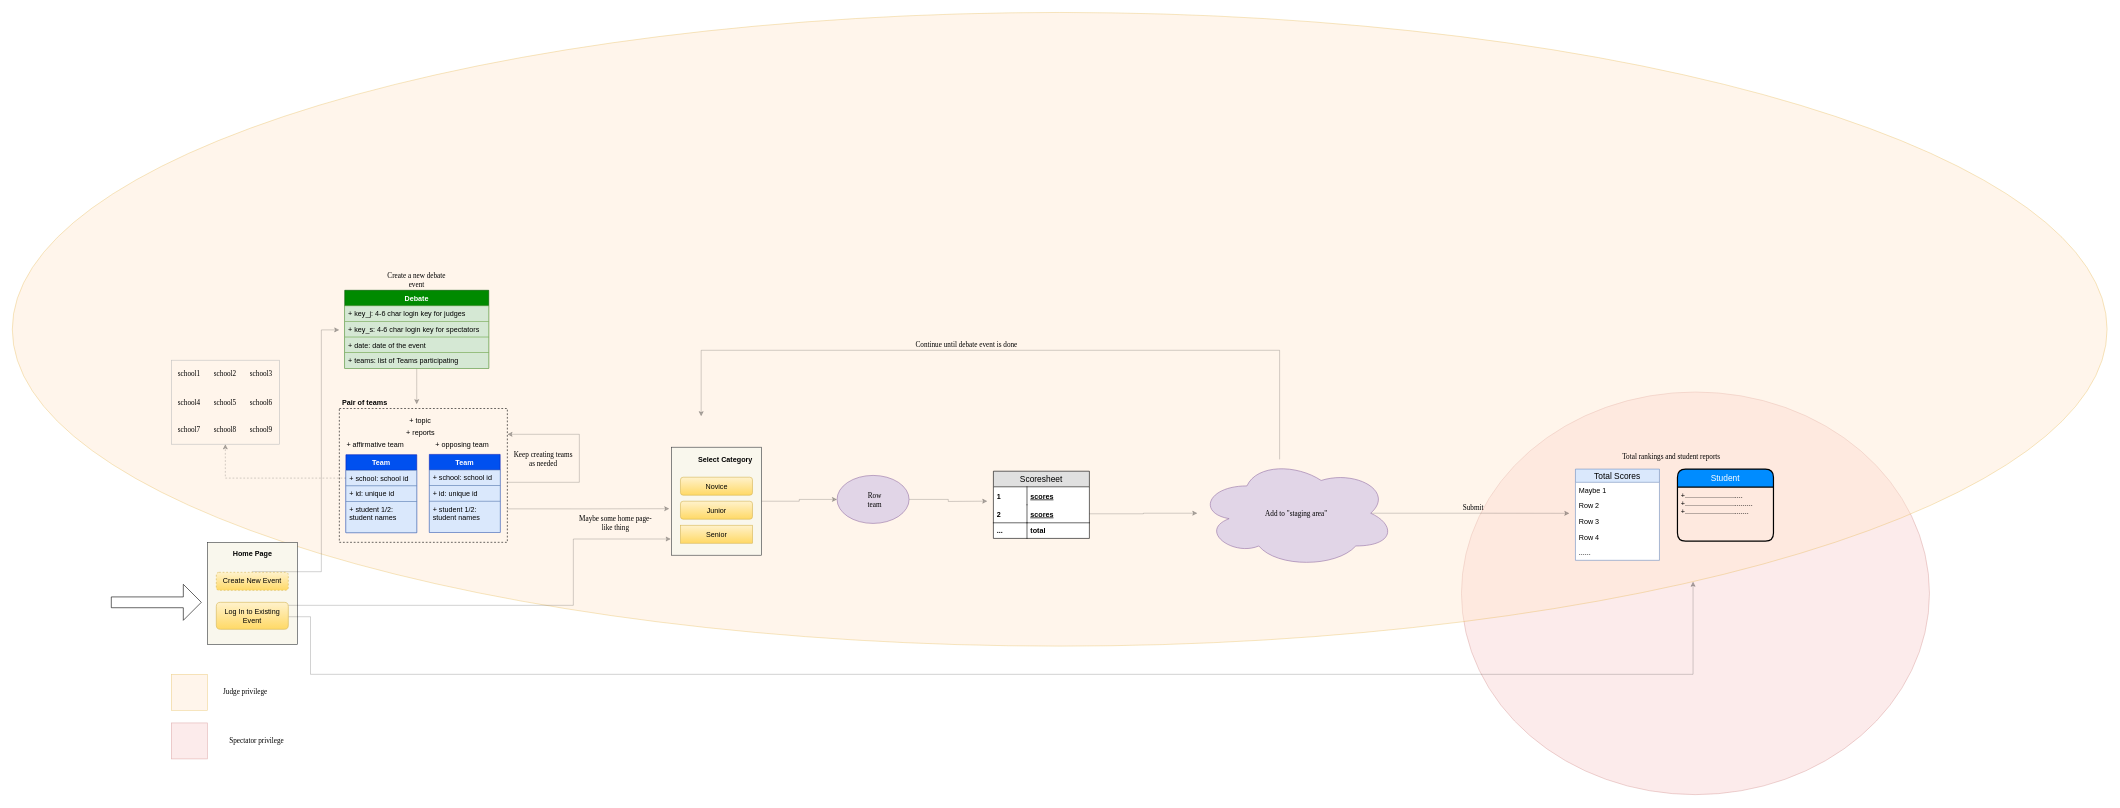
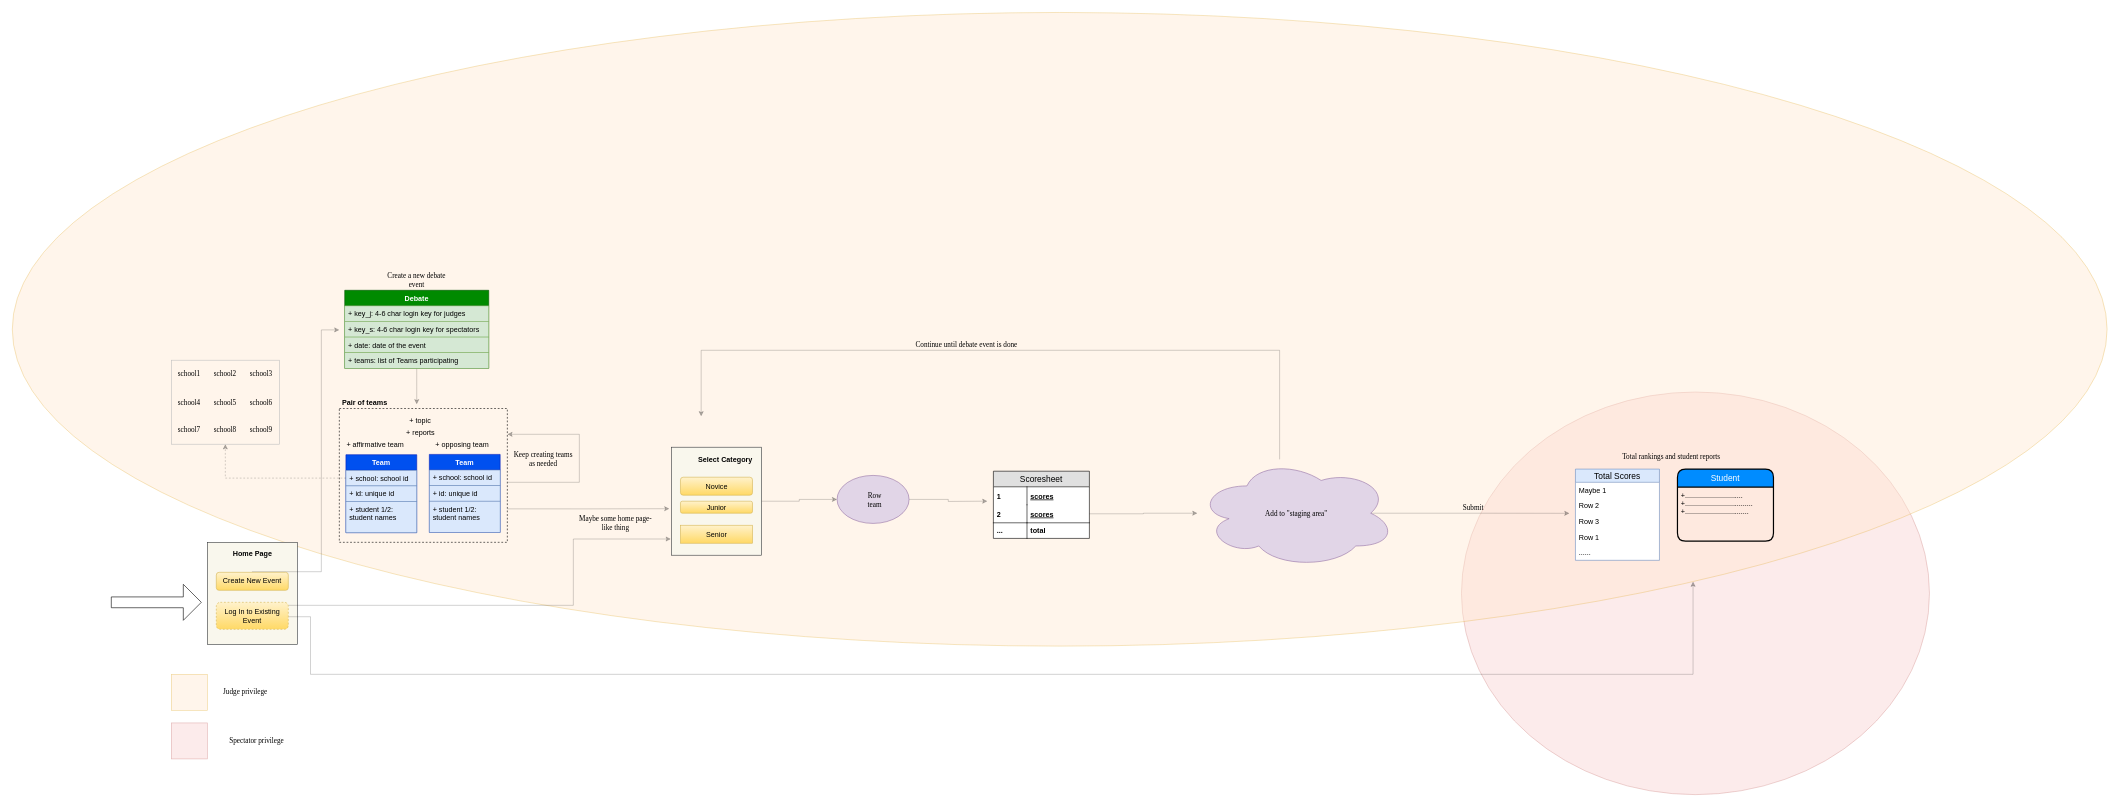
node "Junior": size 72x18 -> 72x12
node "Row 4": label "Row 4" -> "Row 1"
node "Create New Event": style dashed -> solid
node "Log In to Existing Event": style solid -> dashed
